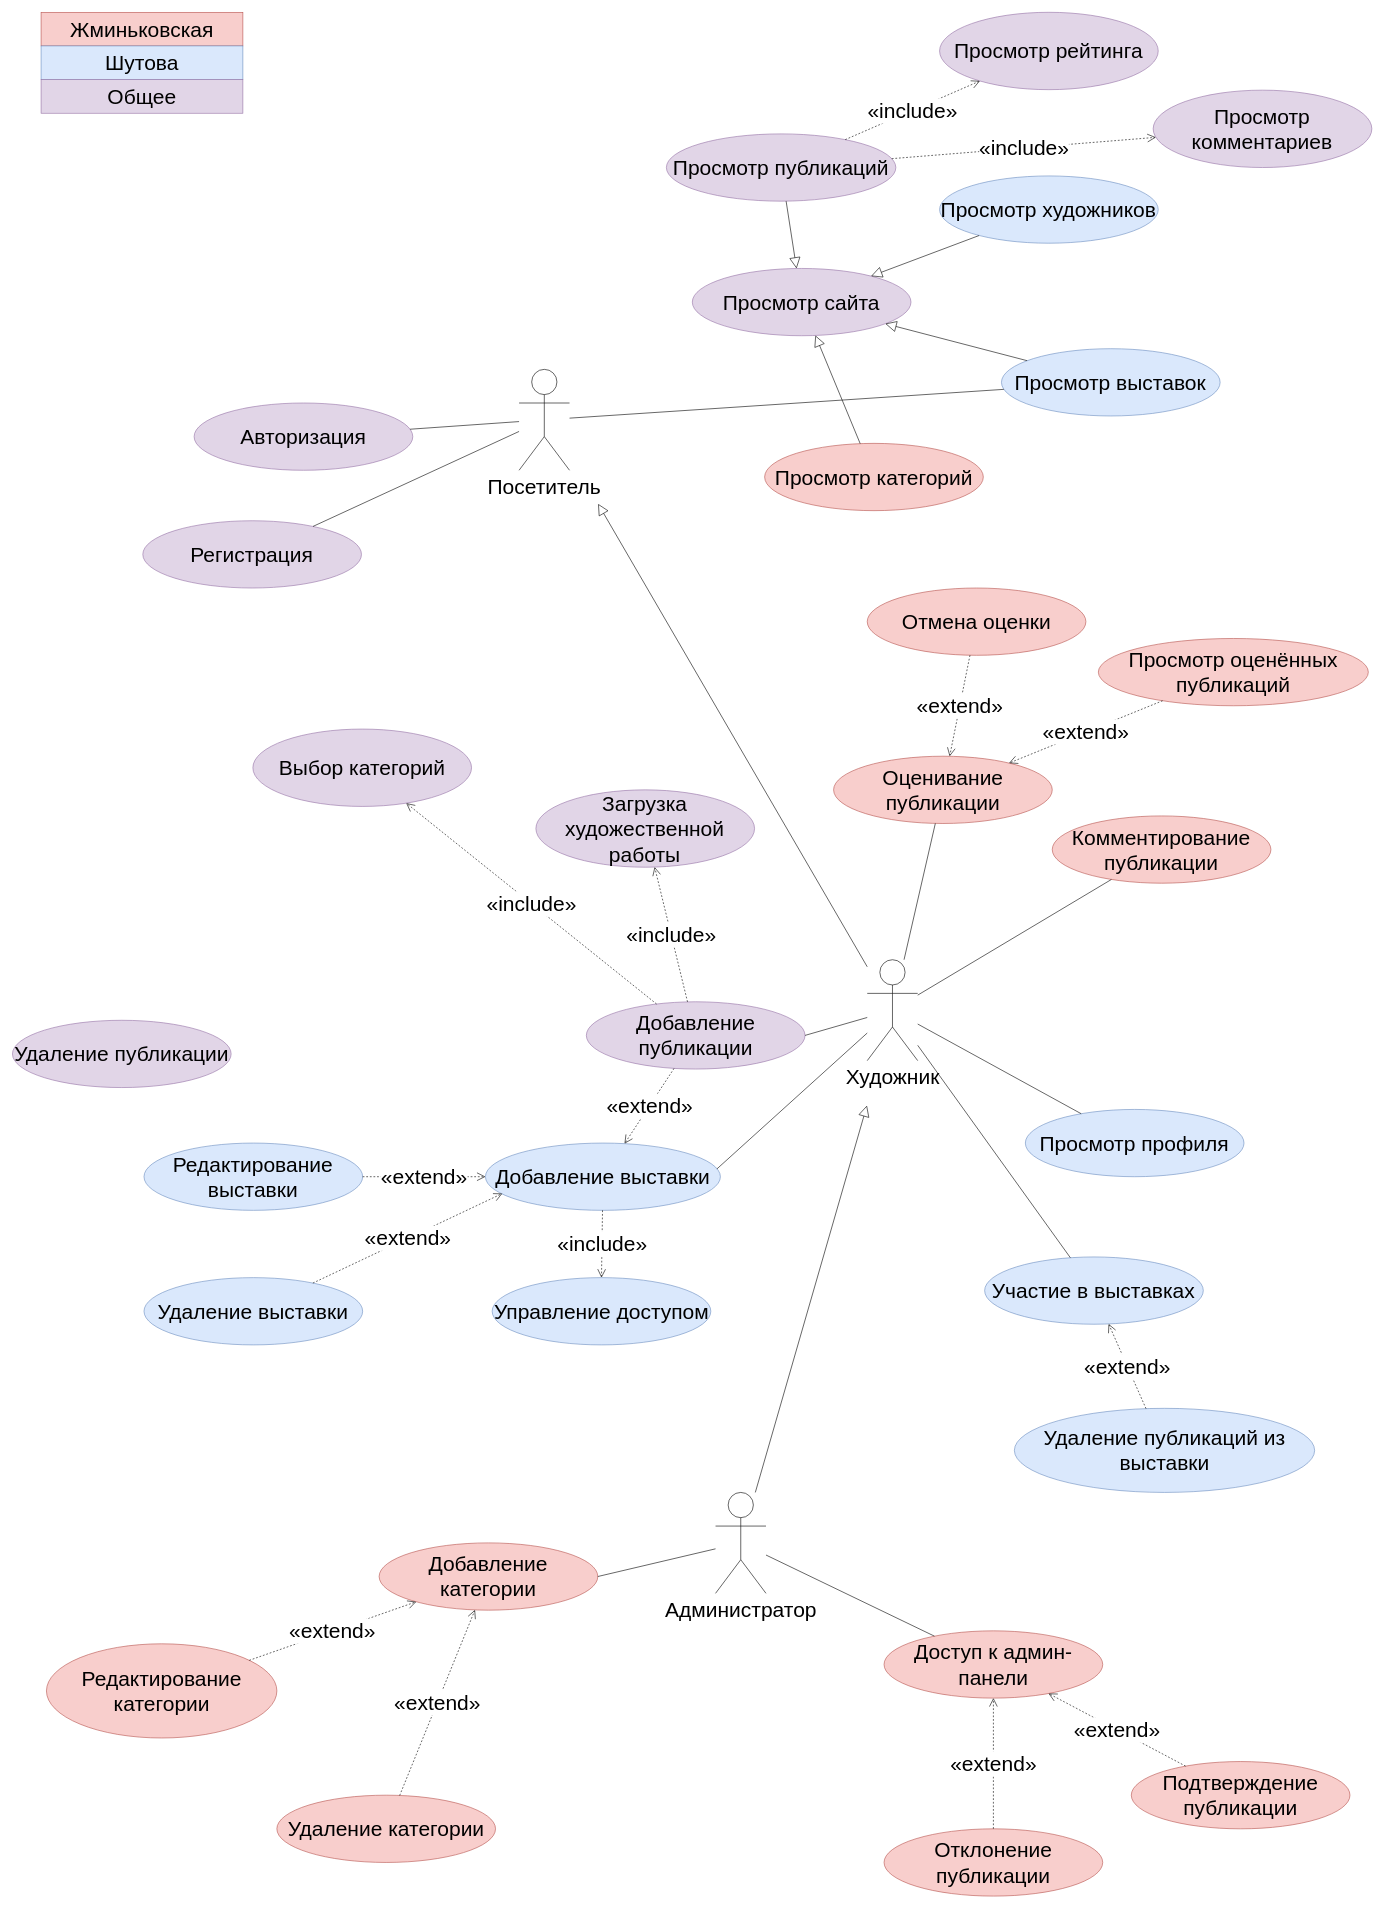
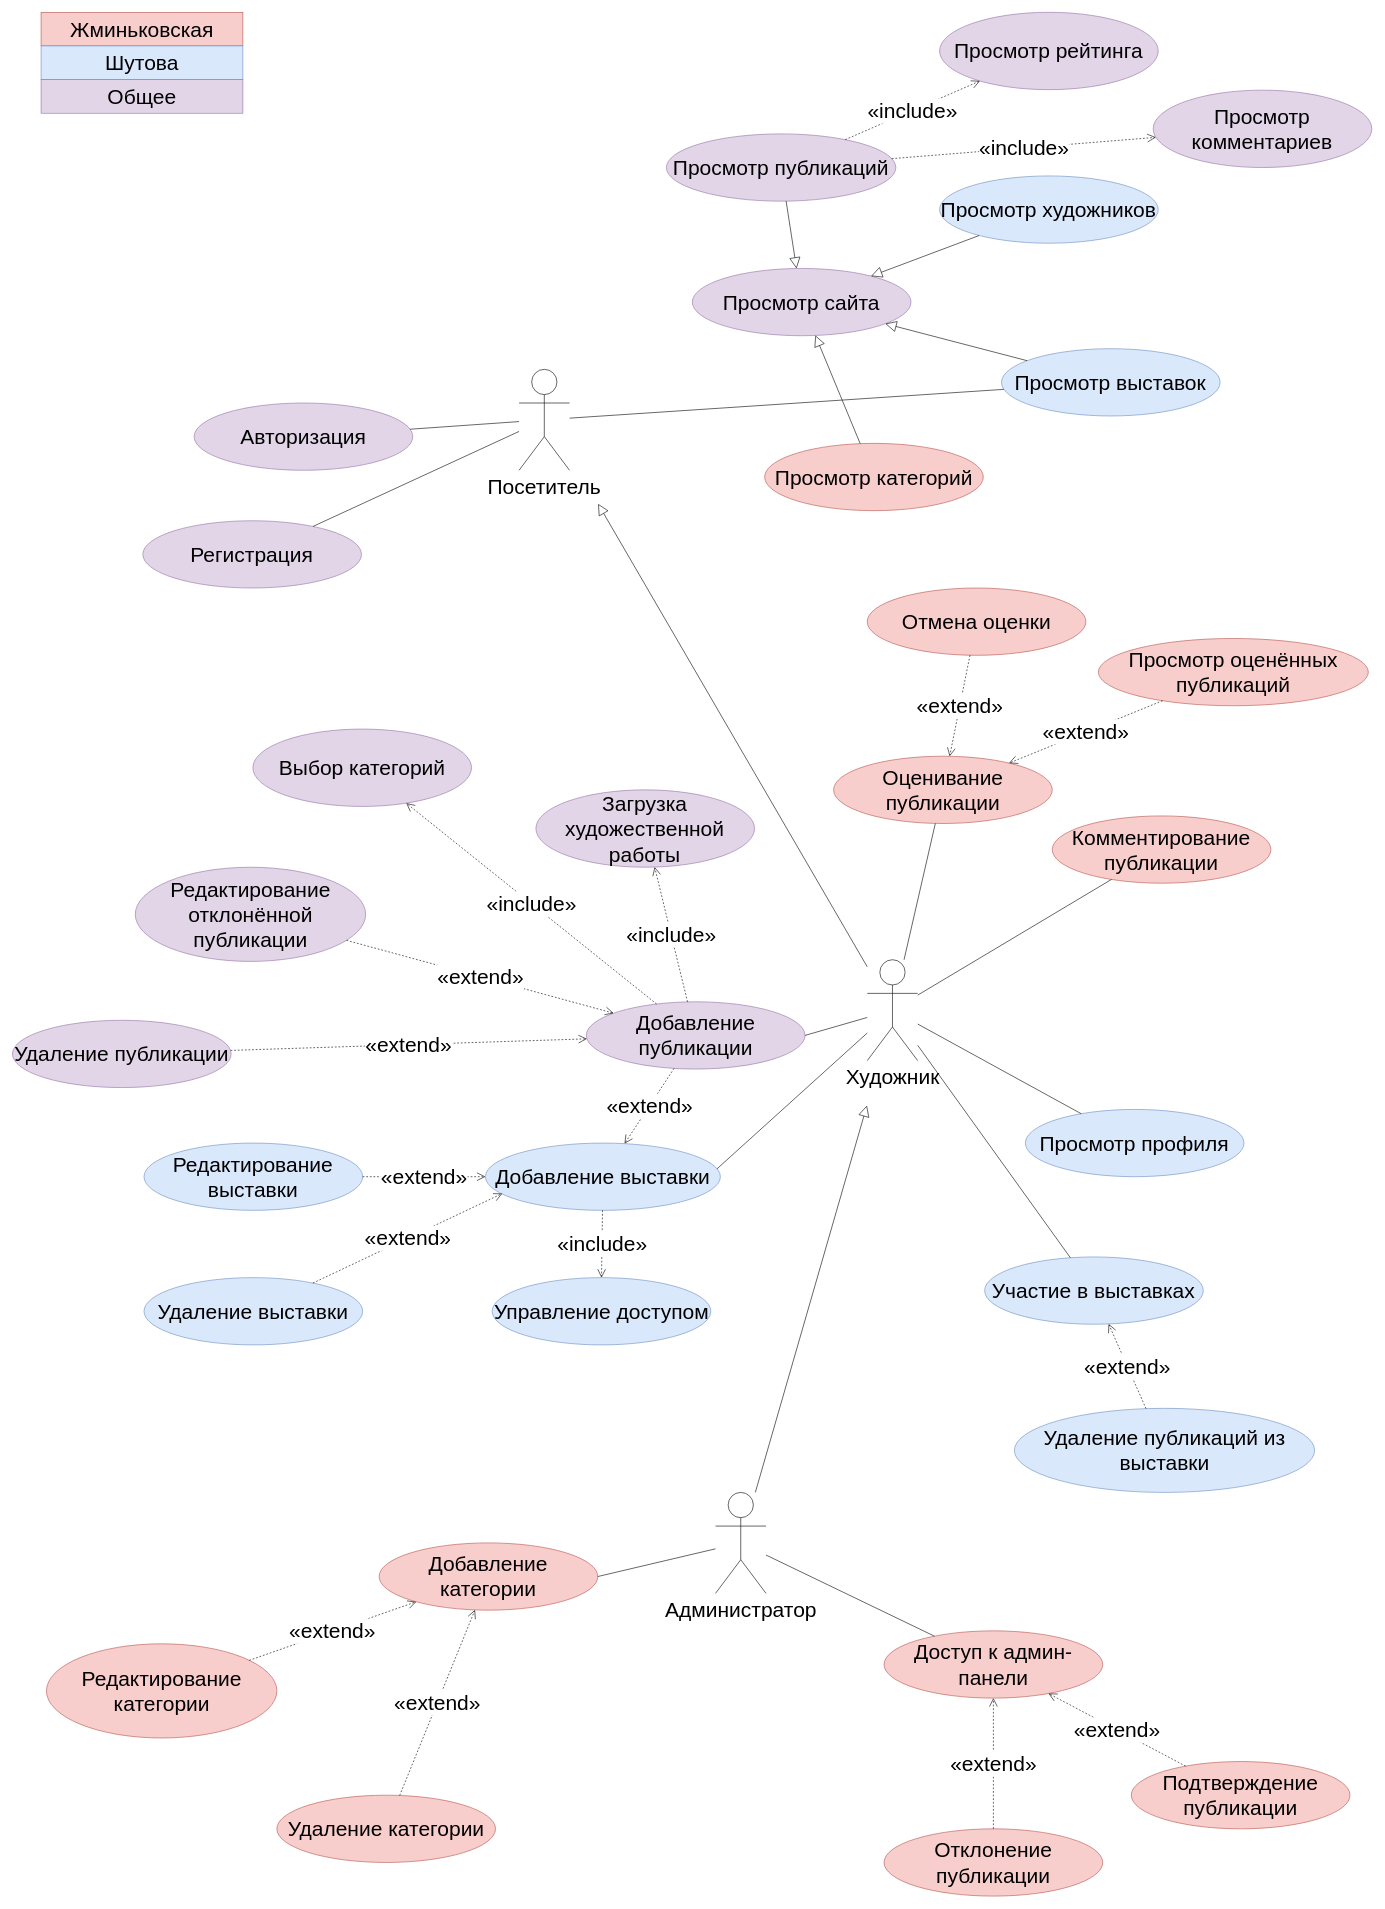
node "Редактирование отклонённой публикации": added
edge "Редактирование отклонённой публикации" -> "Добавление публикации": added, label "«extend»"
edge "Удаление публикации" -> "Добавление публикации": added, label "«extend»"
